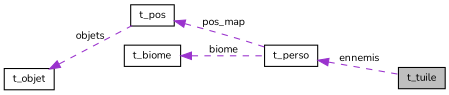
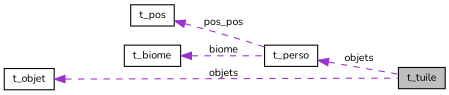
edge "t_perso" -> "t_pos": label " pos_map" -> " pos_pos"
edge "t_pos" -> "t_objet": now "t_tuile" -> "t_objet"
edge "t_tuile" -> "t_perso": label " ennemis" -> " objets"
